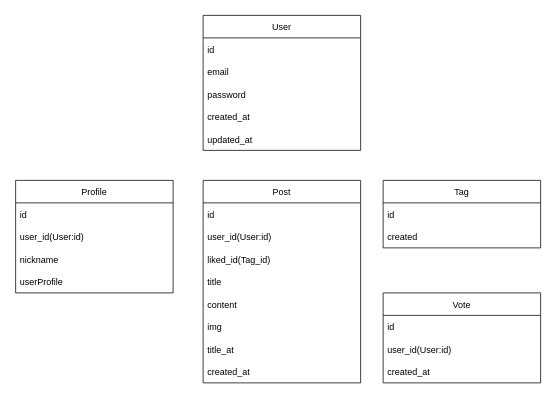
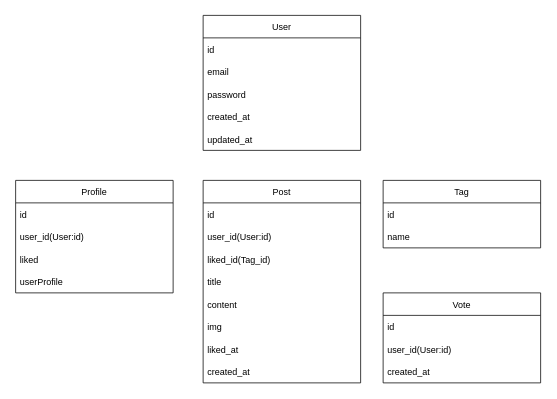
node "created": label "created" -> "name"
node "nickname": label "nickname" -> "liked"
node "title_at": label "title_at" -> "liked_at"
